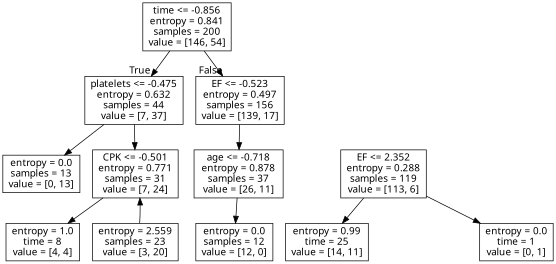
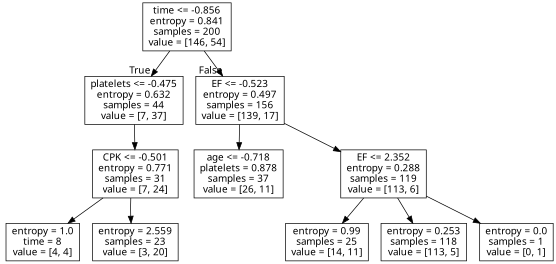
edge "EF <= -0.523 entropy = 0.497 samples = 156 value = [139, 17]" -> "EF <= 2.352 entropy = 0.288 samples = 119 value = [113, 6]": added
node "entropy = 0.0 samples = 13 value = [0, 13]": removed
node "age <= -0.718 entropy = 0.878 samples = 37 value = [26, 11]": label "age <= -0.718 entropy = 0.878 samples = 37 value = [26, 11]" -> "age <= -0.718 platelets = 0.878 samples = 37 value = [26, 11]"
edge "entropy = 2.559 samples = 23 value = [3, 20]" -> "CPK <= -0.501 entropy = 0.771 samples = 31 value = [7, 24]": reversed
node "entropy = 0.0 samples = 12 value = [12, 0]": removed
node "entropy = 0.99 time = 25 value = [14, 11]": label "entropy = 0.99 time = 25 value = [14, 11]" -> "entropy = 0.99 samples = 25 value = [14, 11]"
node "entropy = 0.253 samples = 118 value = [113, 5]": added
node "entropy = 0.0 time = 1 value = [0, 1]": label "entropy = 0.0 time = 1 value = [0, 1]" -> "entropy = 0.0 samples = 1 value = [0, 1]"
